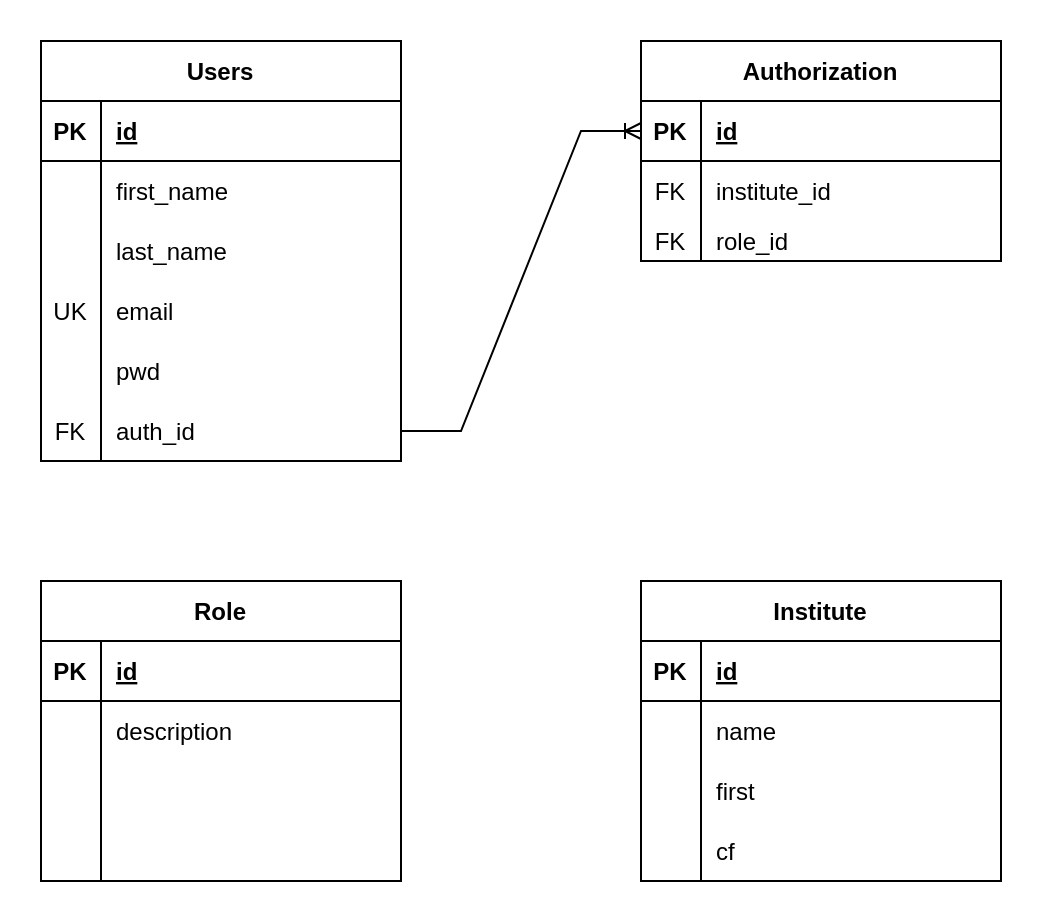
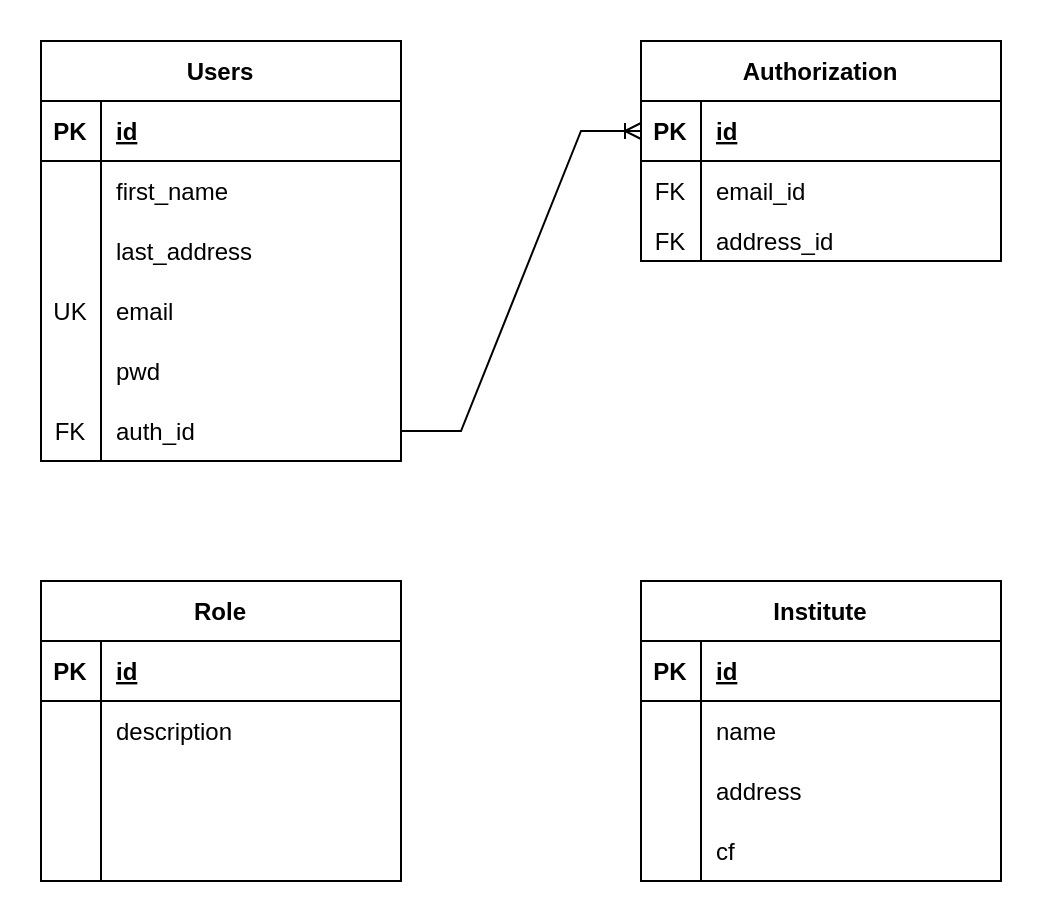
node "institute_id": label "institute_id" -> "email_id"
node "role_id": label "role_id" -> "address_id"
node "last_name": label "last_name" -> "last_address"
node "first": label "first" -> "address"
